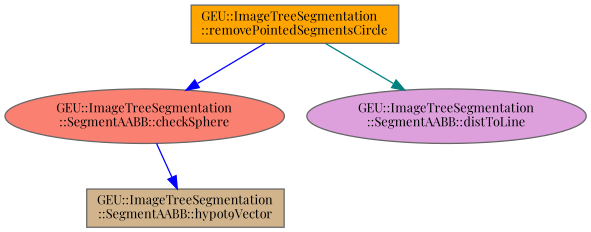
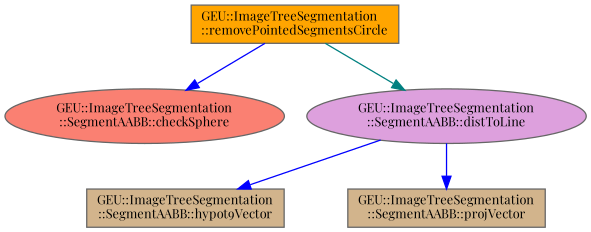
edge "GEU::ImageTreeSegmentation ::SegmentAABB::checkSphere" -> "GEU::ImageTreeSegmentation ::SegmentAABB::hypot9Vector": now "GEU::ImageTreeSegmentation ::SegmentAABB::distToLine" -> "GEU::ImageTreeSegmentation ::SegmentAABB::hypot9Vector"
node "GEU::ImageTreeSegmentation ::SegmentAABB::projVector": added
